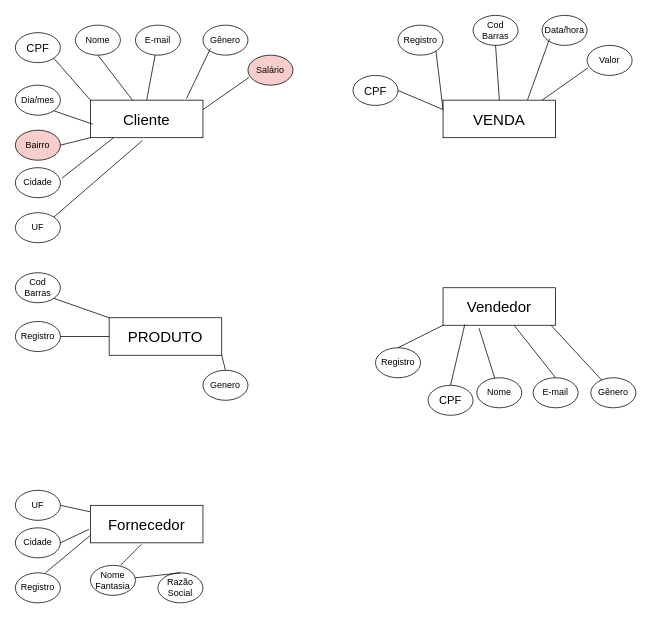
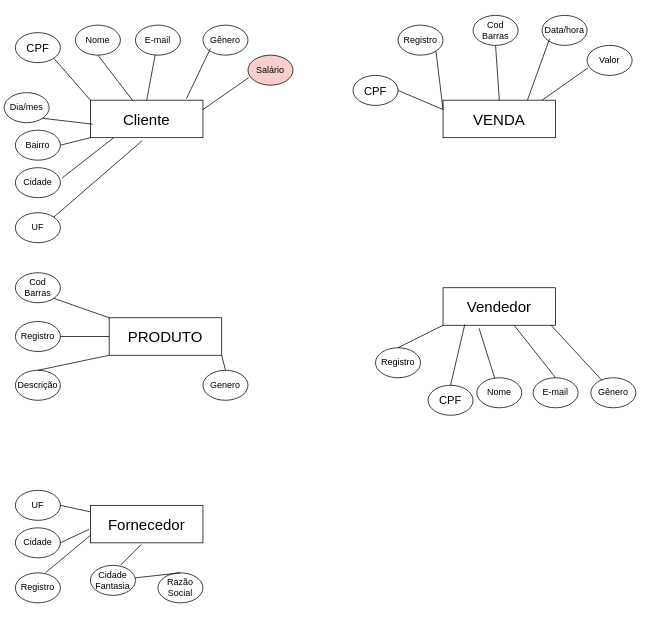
node "Dia/mes": moved (38, 100) -> (27, 108)
node "Bairro": fillcolor #f8cecc -> #ffffff
edge "PRODUTO" -- "Descrição": added
node "Descrição": added
node "Nome Fantasia": label "Nome Fantasia" -> "Cidade Fantasia"
